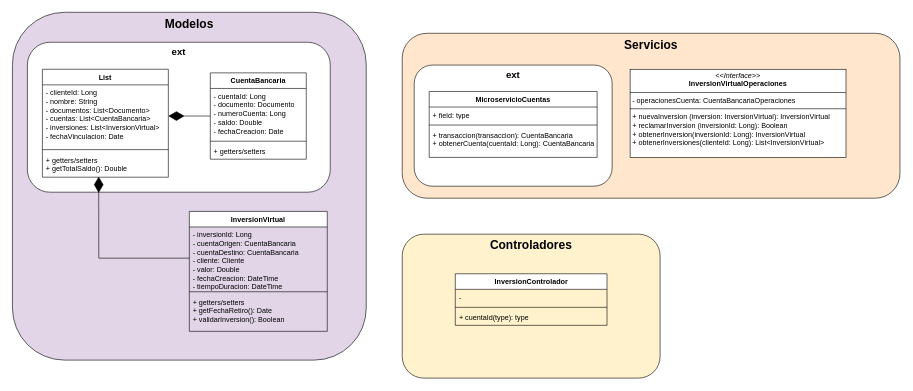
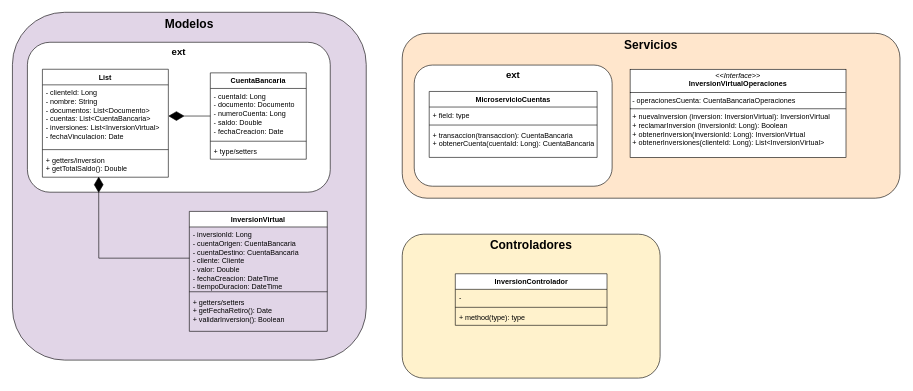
node "+ getters/setters": label "+ getters/setters" -> "+ type/setters"
node "+ getters/setters + getTotalSaldo(): Double": label "+ getters/setters + getTotalSaldo(): Double" -> "+ getters/inversion + getTotalSaldo(): Double"
node "+ cuentaId(type): type": label "+ cuentaId(type): type" -> "+ method(type): type"
